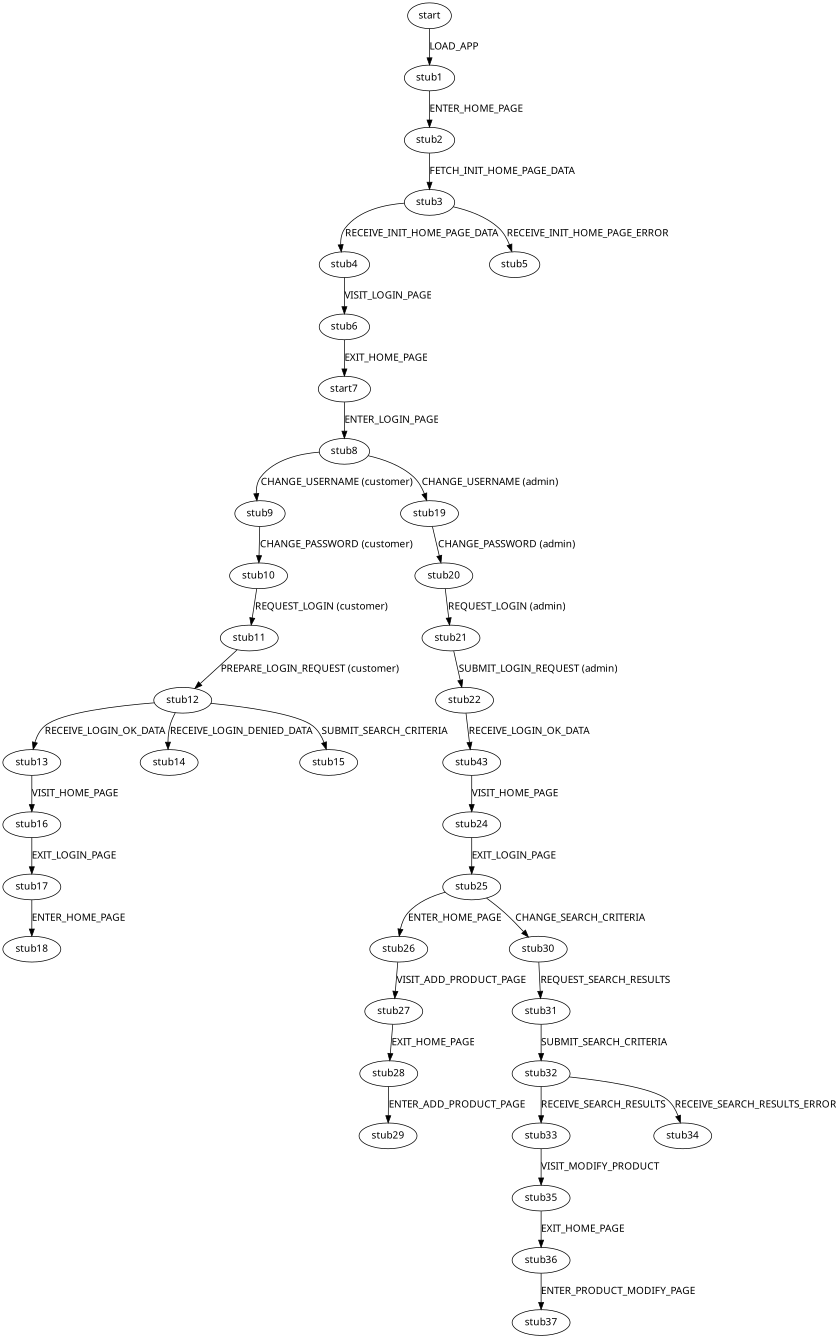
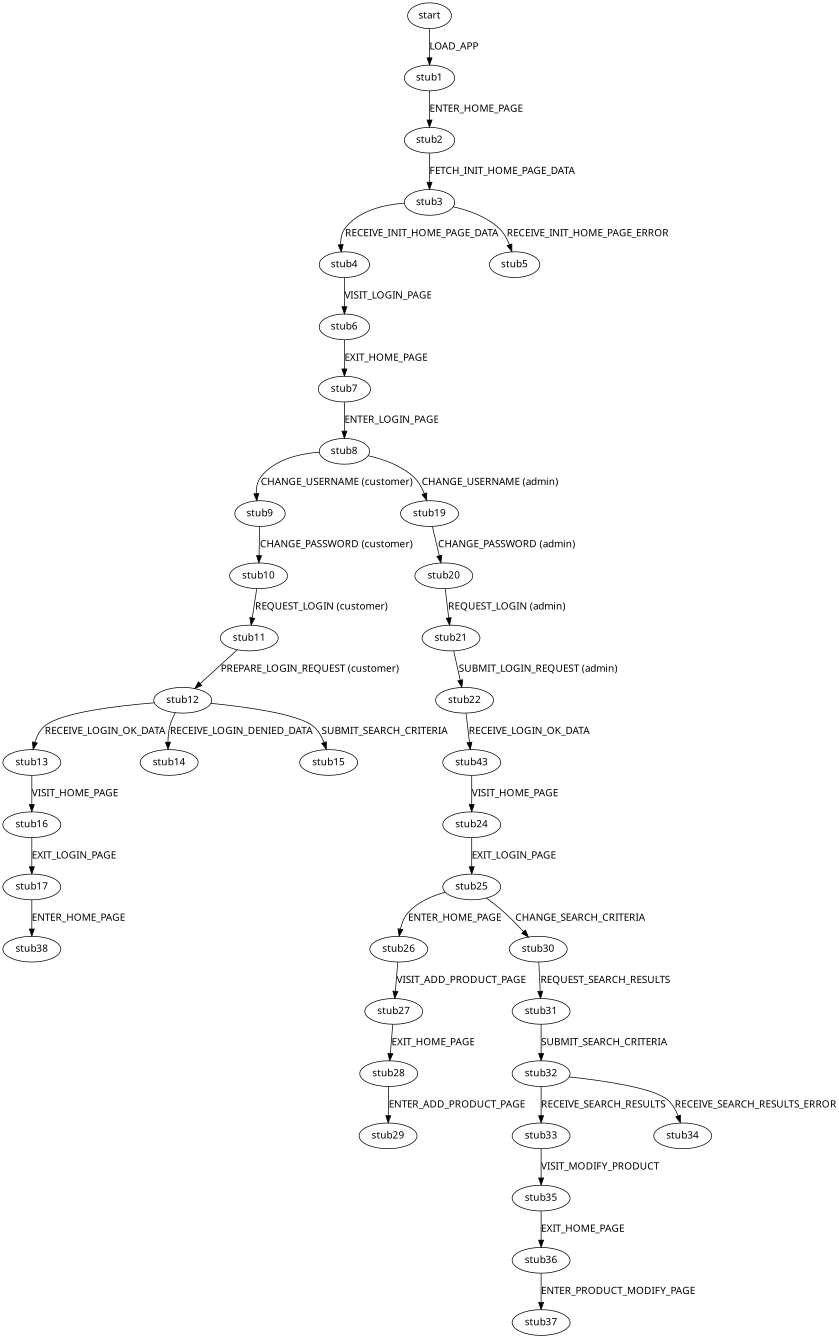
node "start7": label "start7" -> "stub7"
node "stub18": label "stub18" -> "stub38"
